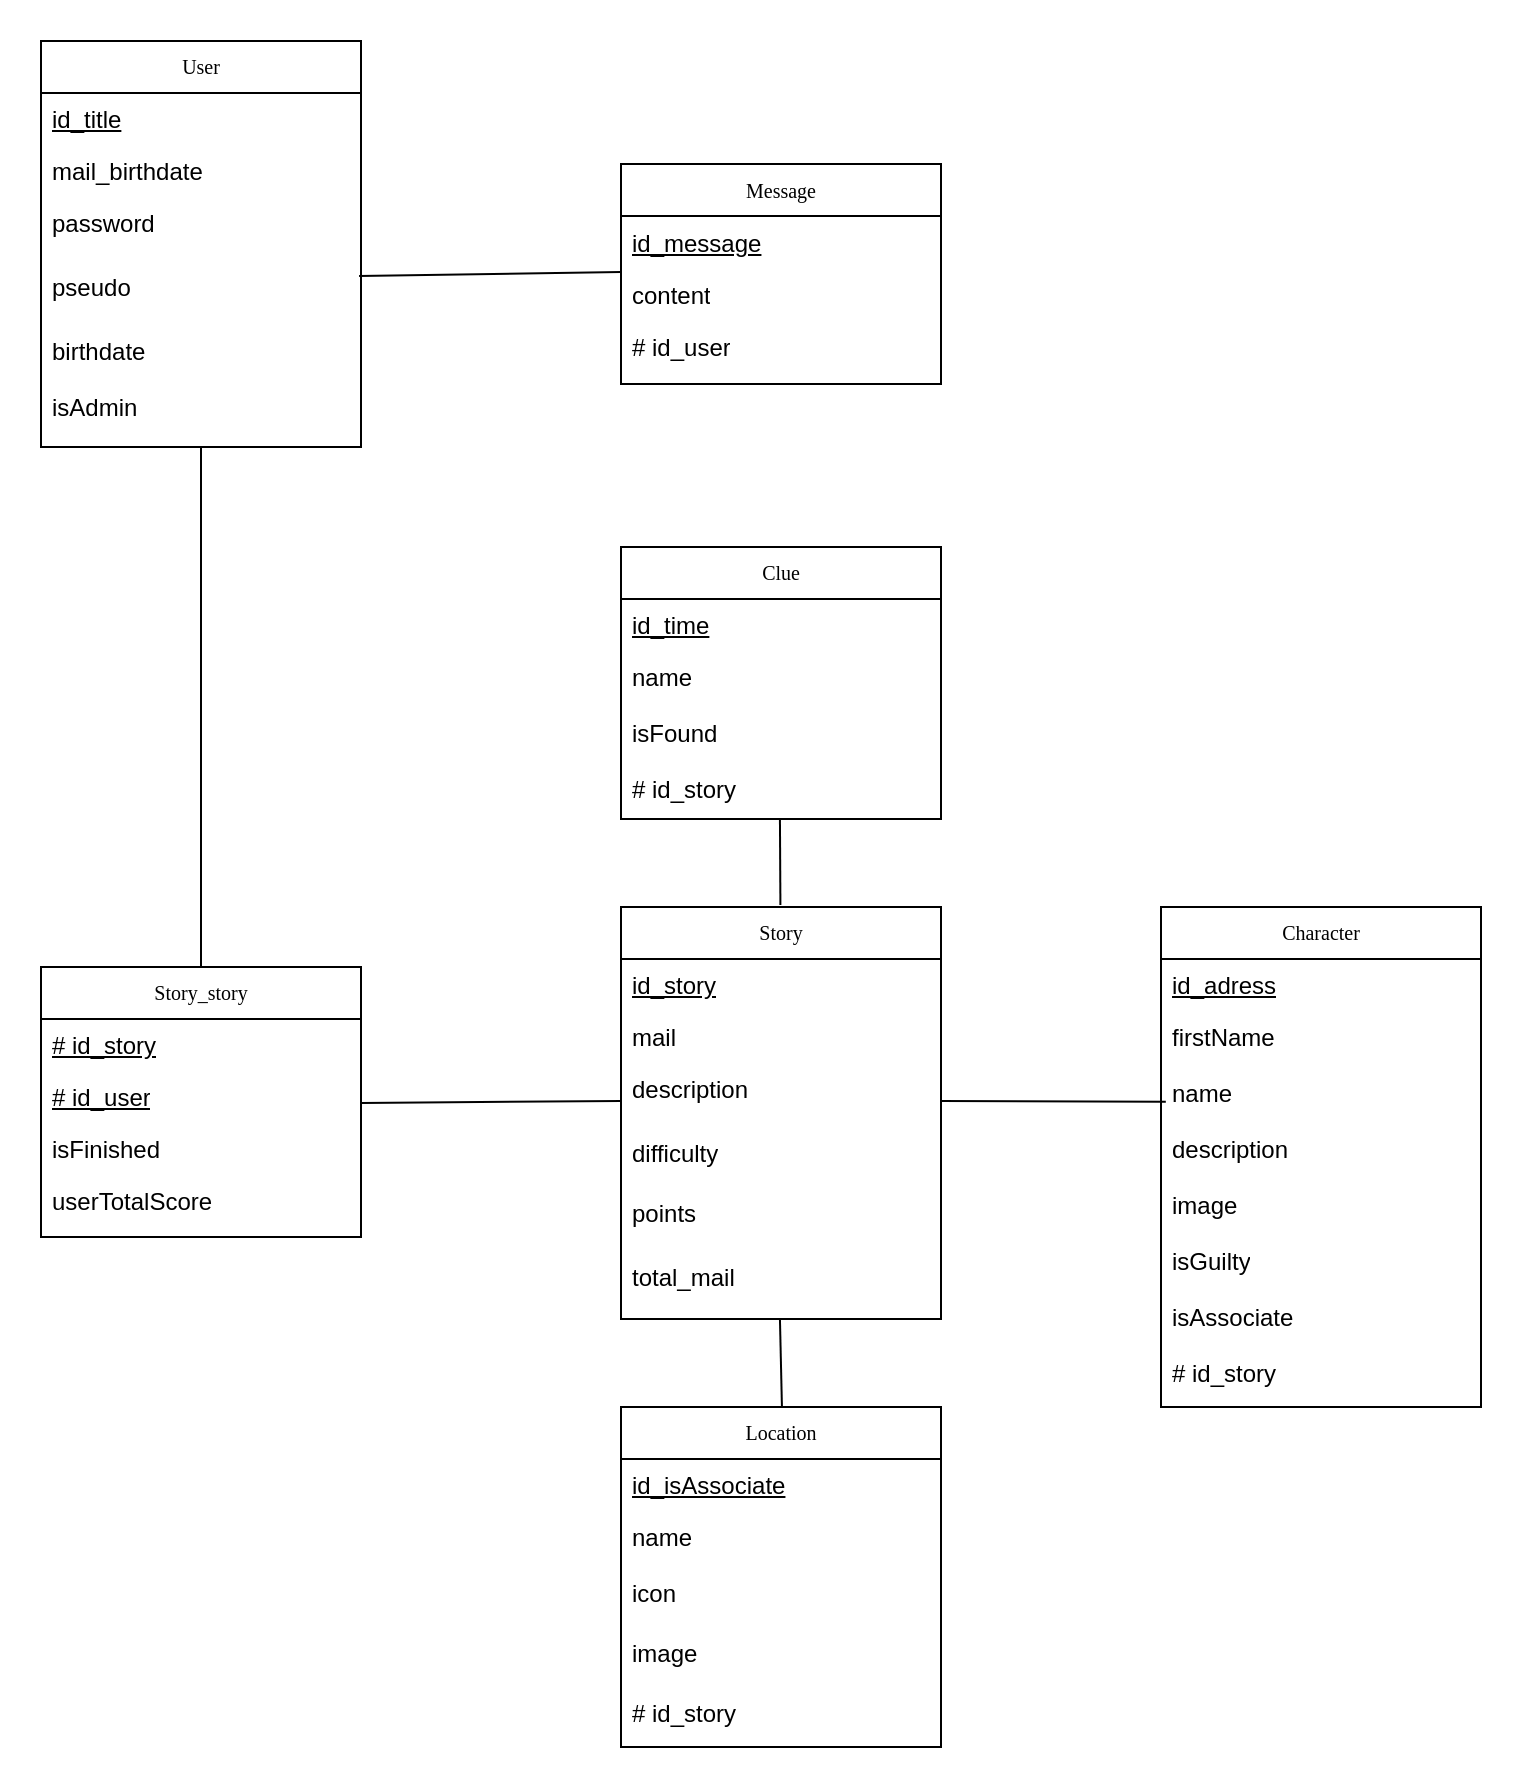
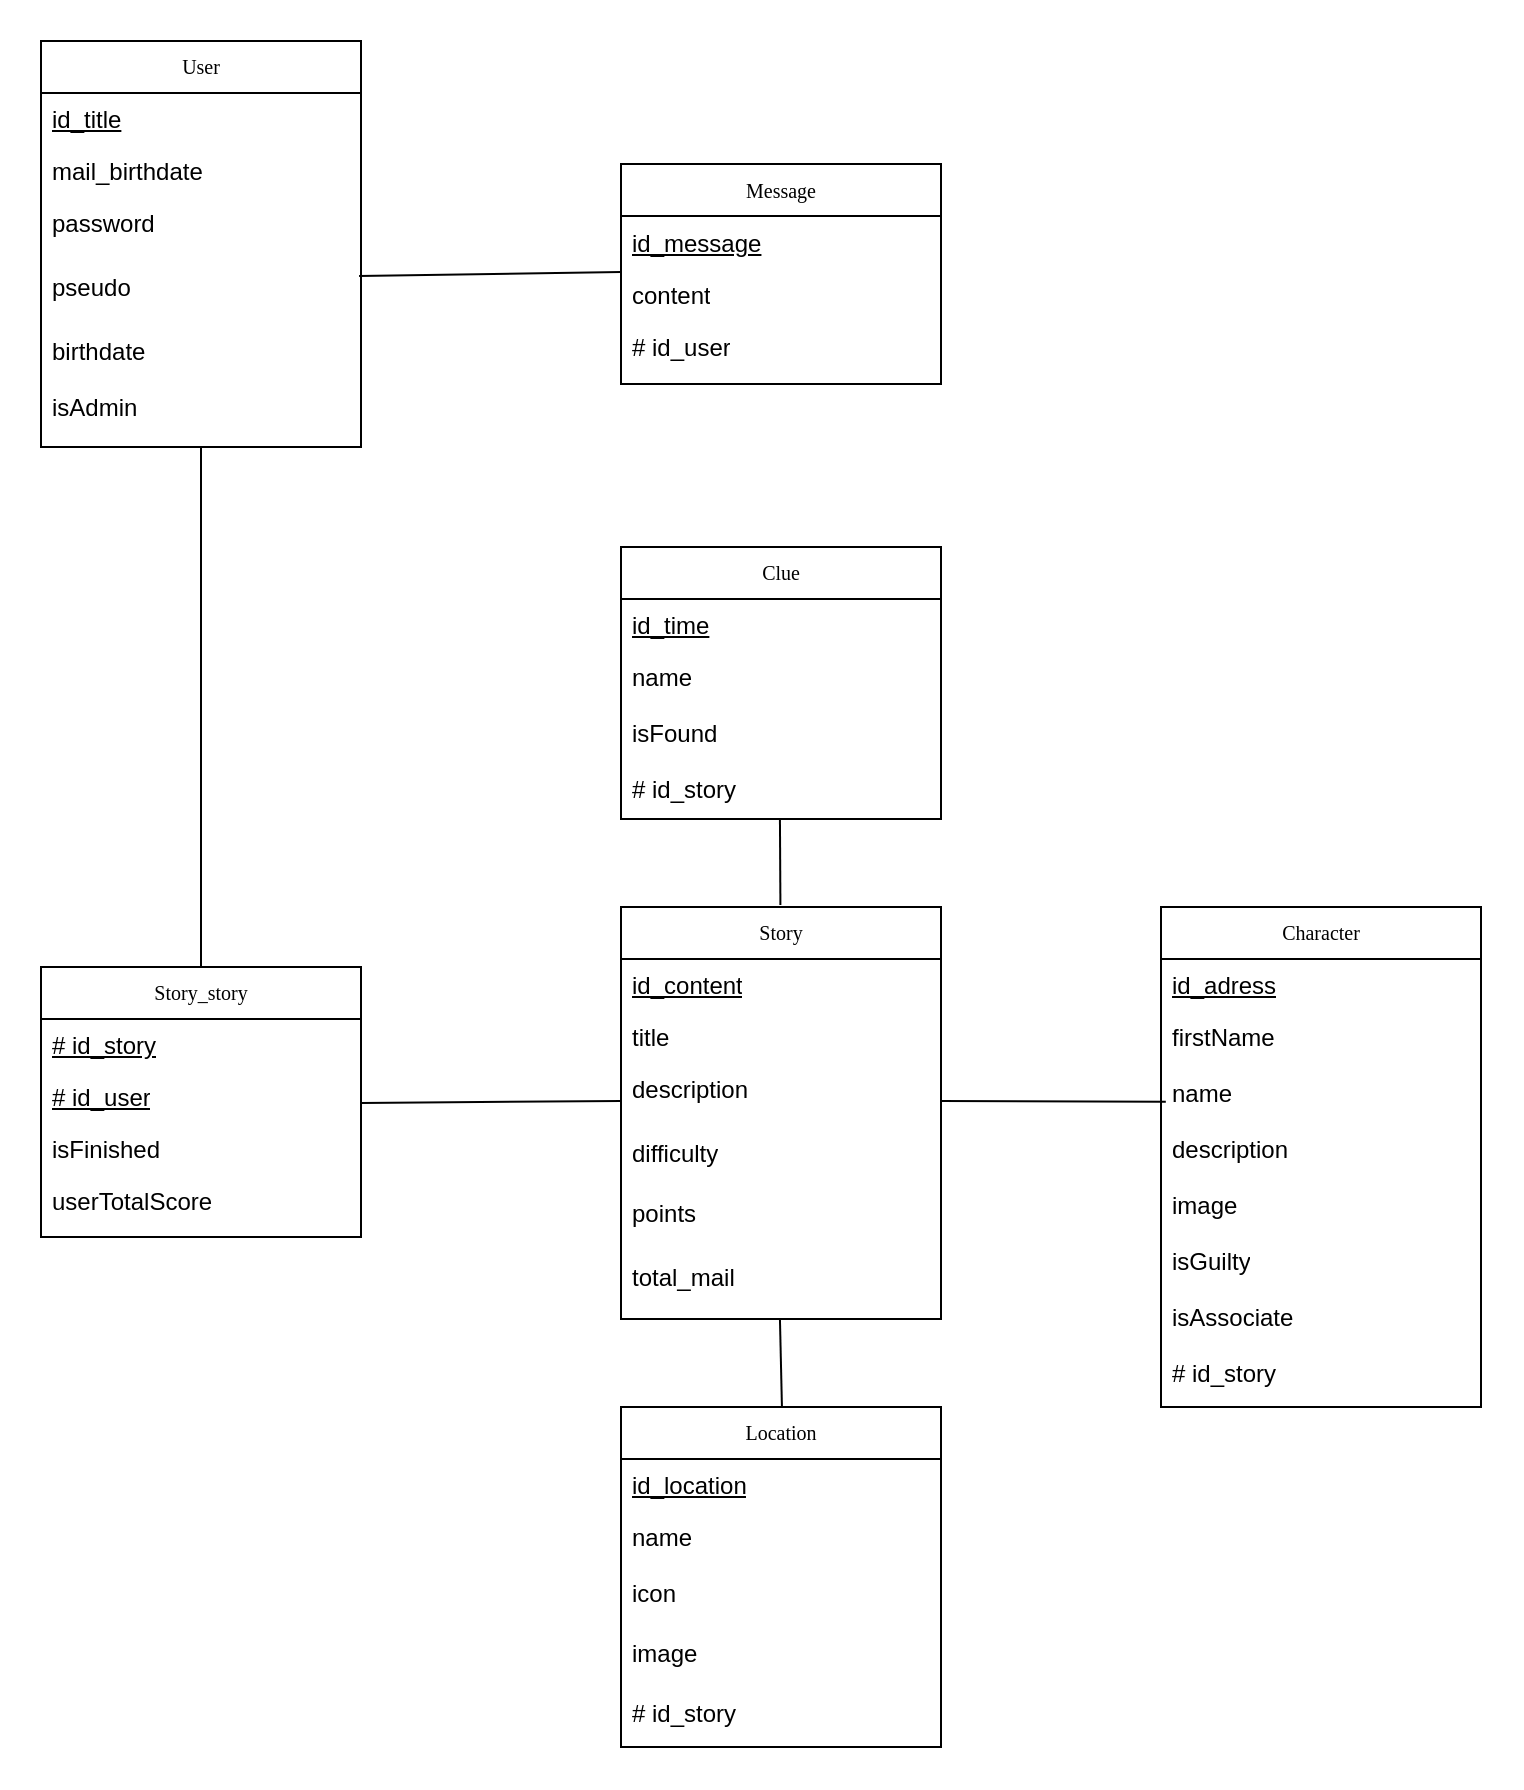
node "id_story": label "id_story" -> "id_content"
node "mail": label "mail" -> "title"
node "id_isAssociate": label "id_isAssociate" -> "id_location"
